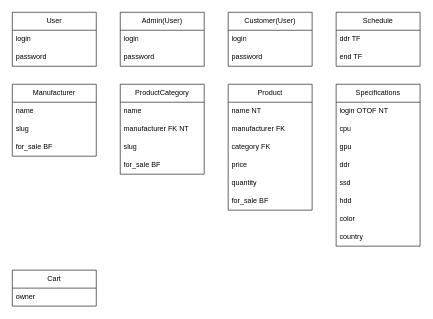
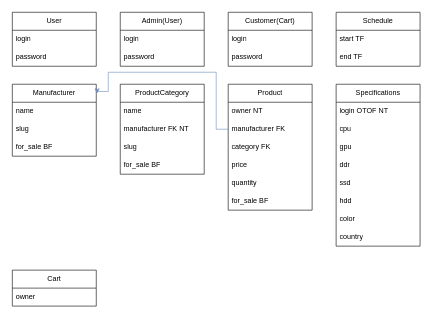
node "Customer(User)": label "Customer(User)" -> "Customer(Cart)"
node "ddr TF": label "ddr TF" -> "start TF"
edge "manufacturer FK" -> "Manufacturer": added
node "name NT": label "name NT" -> "owner NT"
